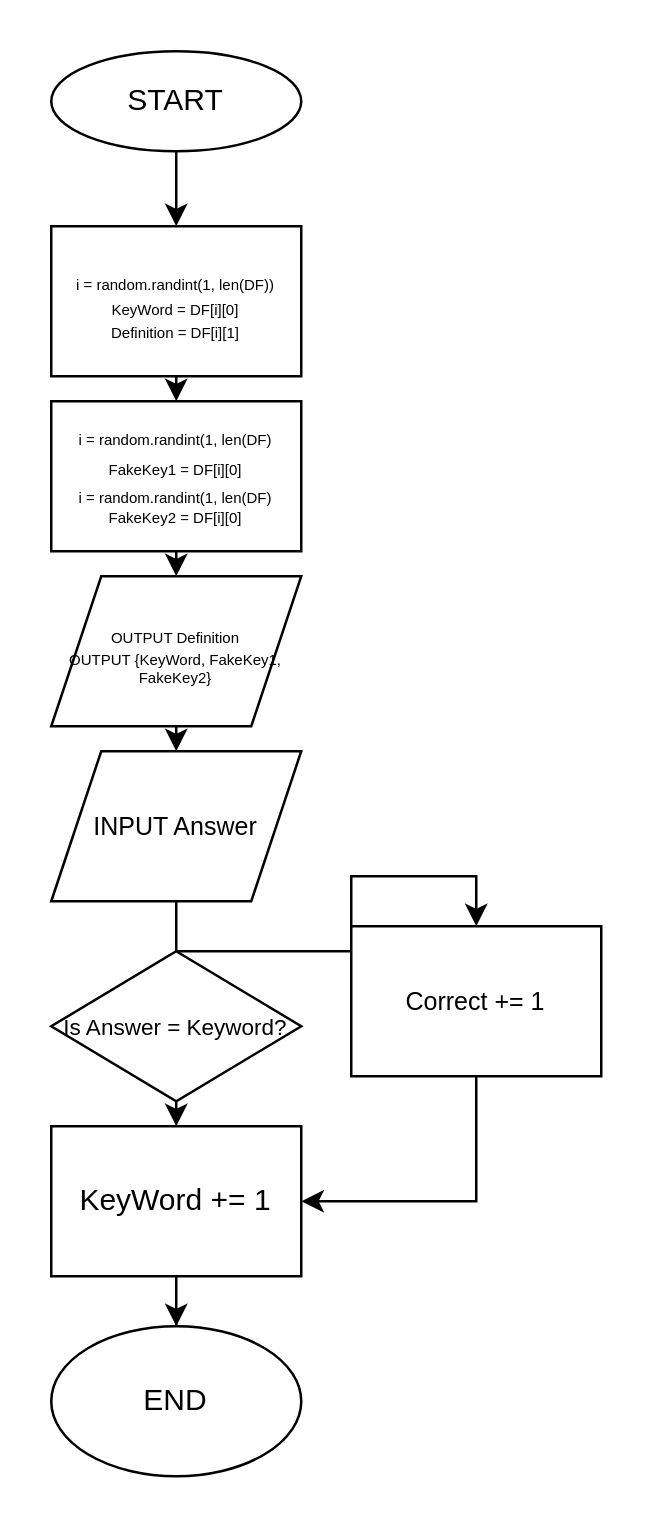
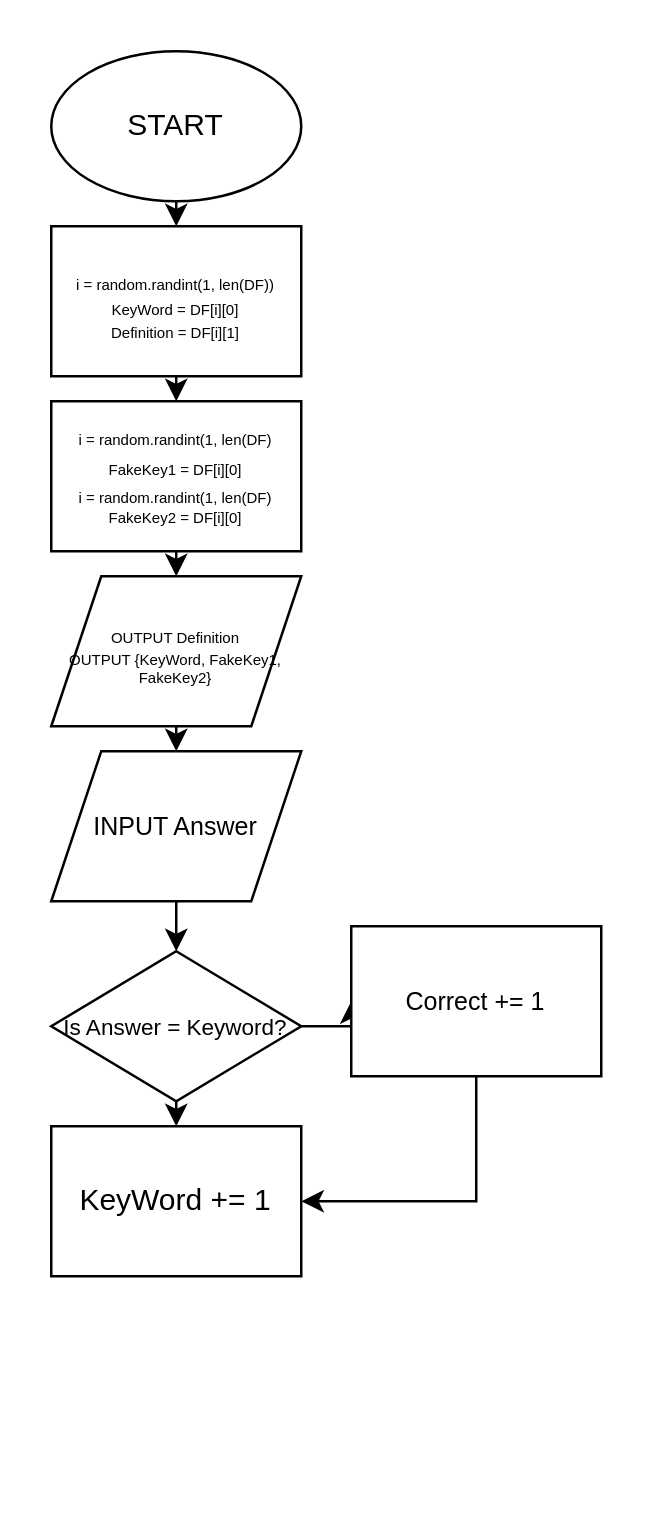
node "START": size 250x100 -> 250x150
edge "INPUT Answer" -> "Correct += 1": now "INPUT Answer" -> "Is Answer = Keyword?"
edge "Is Answer = Keyword?" -> "Correct += 1": added
edge "KeyWord += 1" -> "END": removed
node "END": removed
